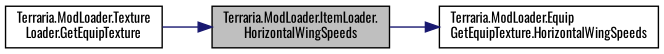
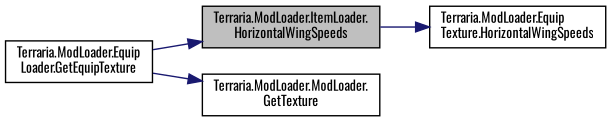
node "Terraria.ModLoader.Texture Loader.GetEquipTexture": label "Terraria.ModLoader.Texture Loader.GetEquipTexture" -> "Terraria.ModLoader.Equip Loader.GetEquipTexture"
node "Terraria.ModLoader.Equip GetEquipTexture.HorizontalWingSpeeds": label "Terraria.ModLoader.Equip GetEquipTexture.HorizontalWingSpeeds" -> "Terraria.ModLoader.Equip Texture.HorizontalWingSpeeds"
node "Terraria.ModLoader.ModLoader. GetTexture": added
